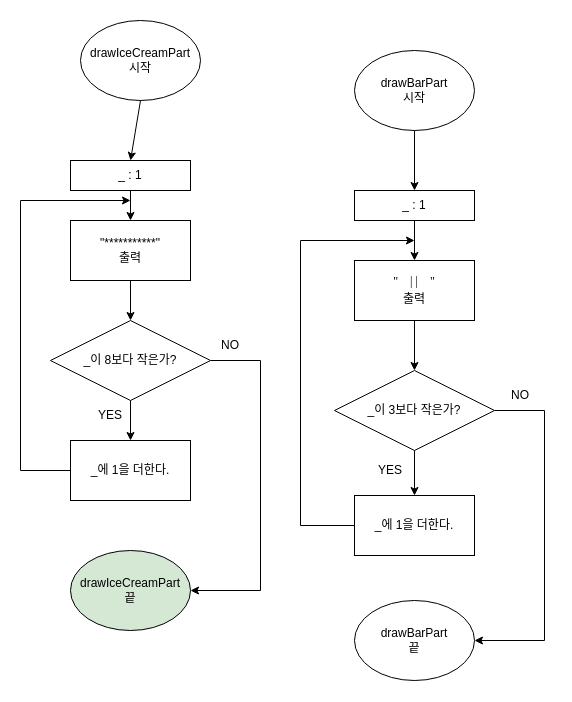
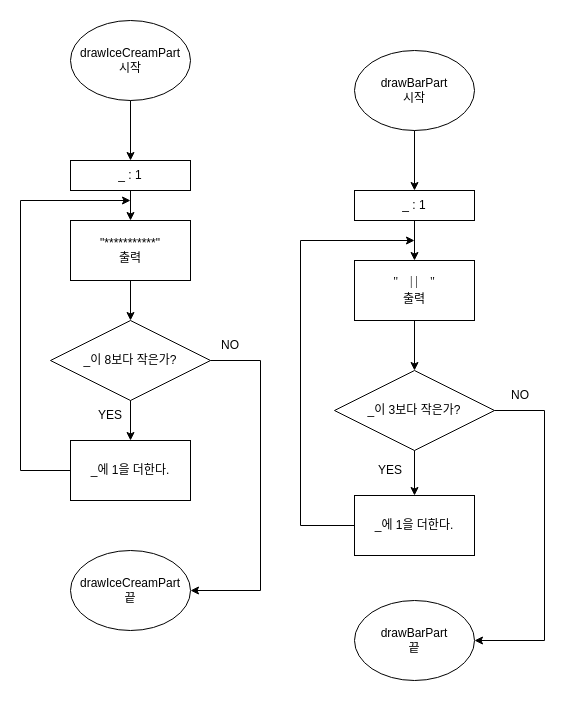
node "drawIceCreamPart 시작": moved (141, 61) -> (131, 61)
node "drawIceCreamPart 끝": fillcolor #d5e8d4 -> #ffffff
